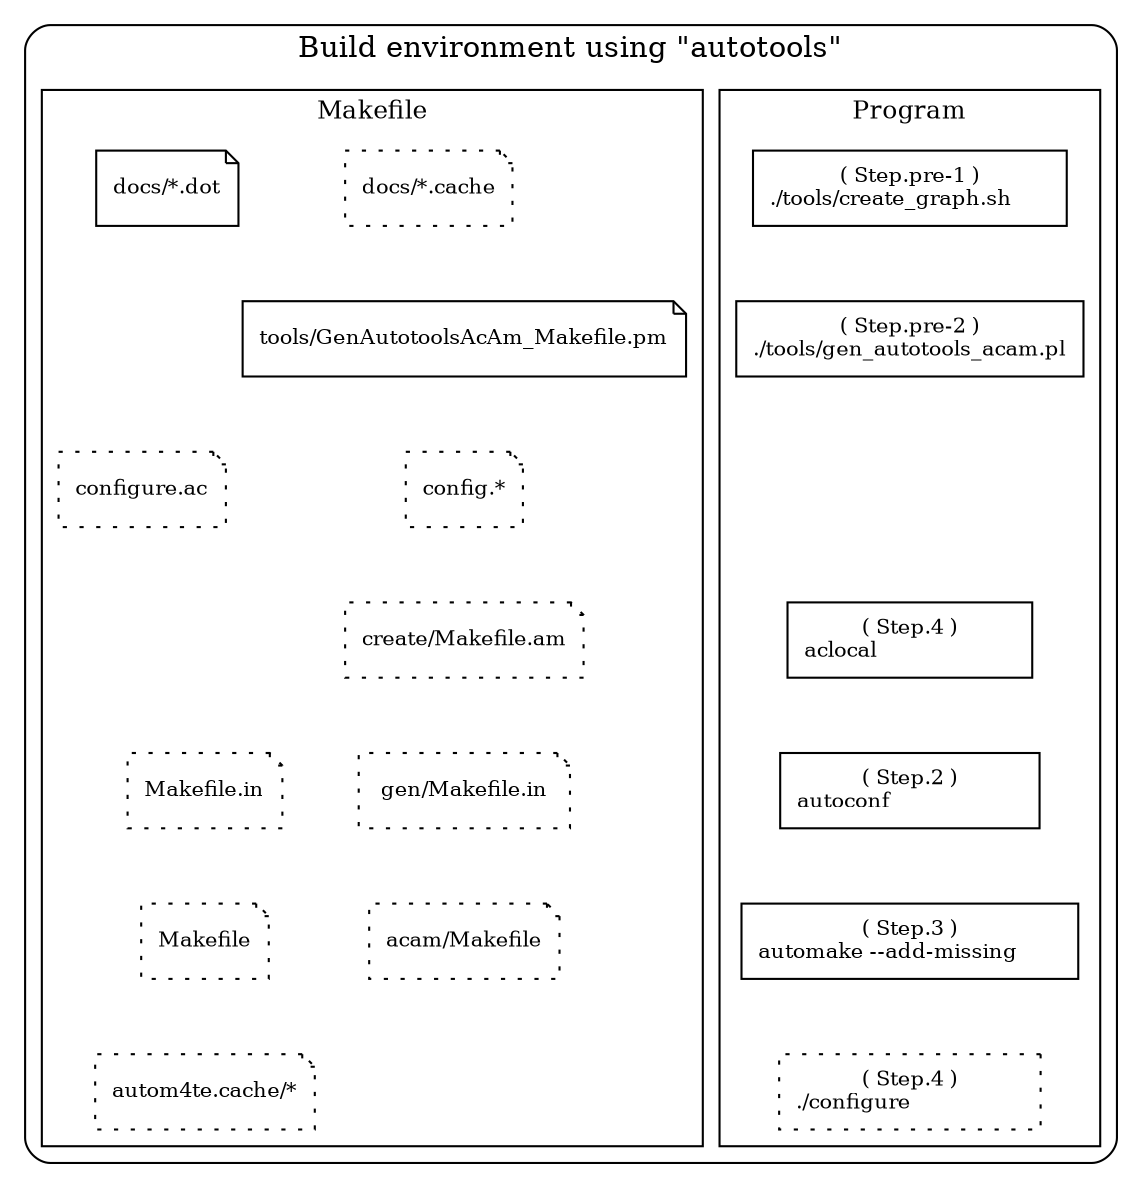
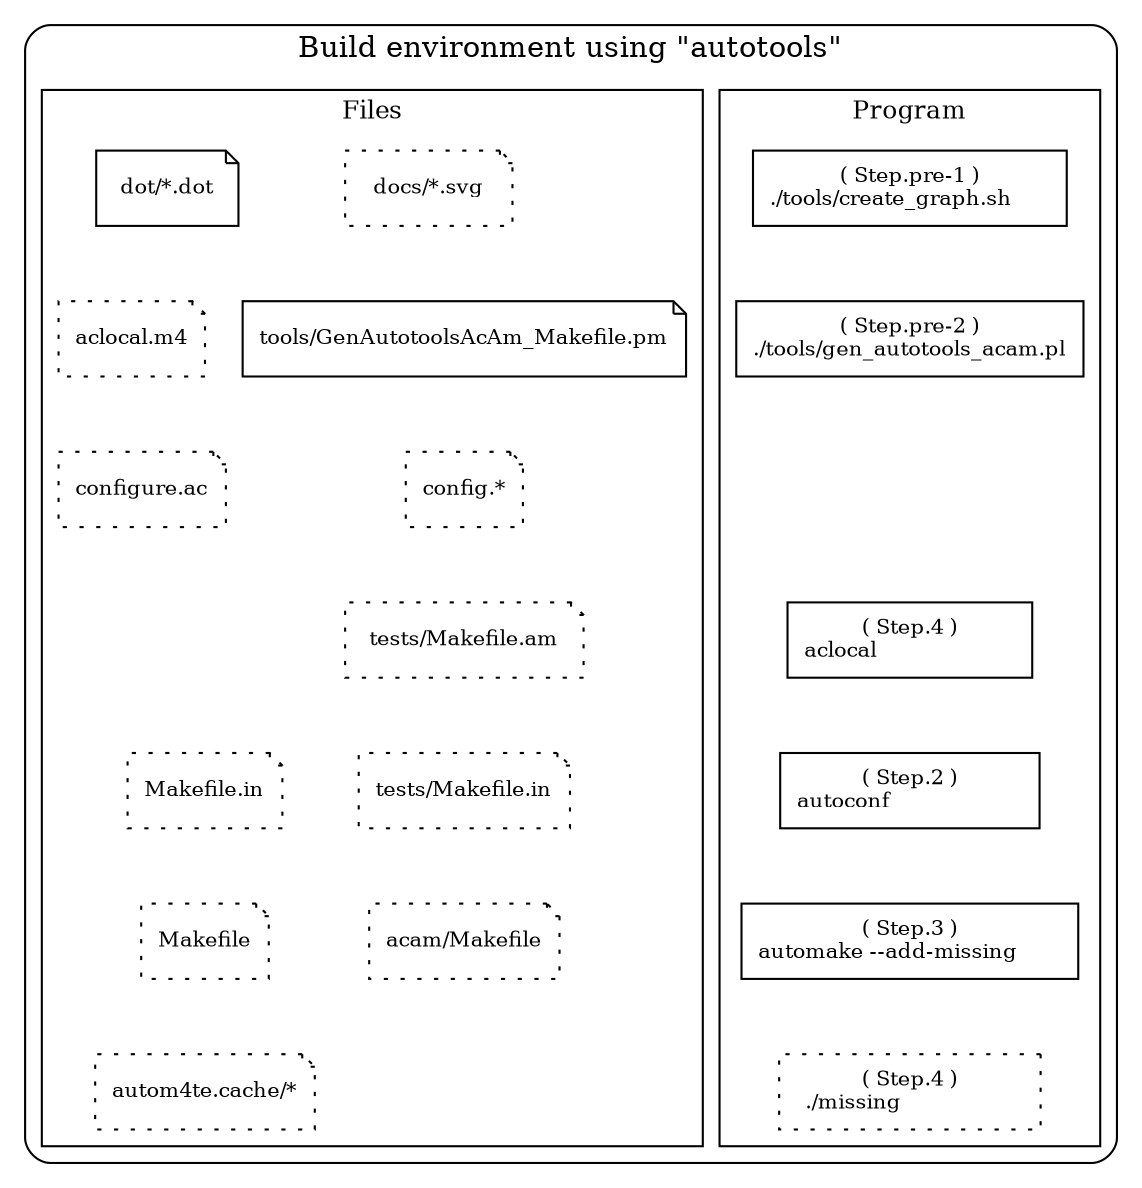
cluster "Makefile": label "Makefile" -> "Files"
node "docs/*.dot": label "docs/*.dot" -> "dot/*.dot"
node "docs/*.cache": label "docs/*.cache" -> "docs/*.svg"
node "aclocal.m4": added
node "create/Makefile.am": label "create/Makefile.am" -> "tests/Makefile.am"
node "gen/Makefile.in": label "gen/Makefile.in" -> "tests/Makefile.in"
node "( Step.4 ) ./configure": label "( Step.4 ) ./configure" -> "( Step.4 ) ./missing"
